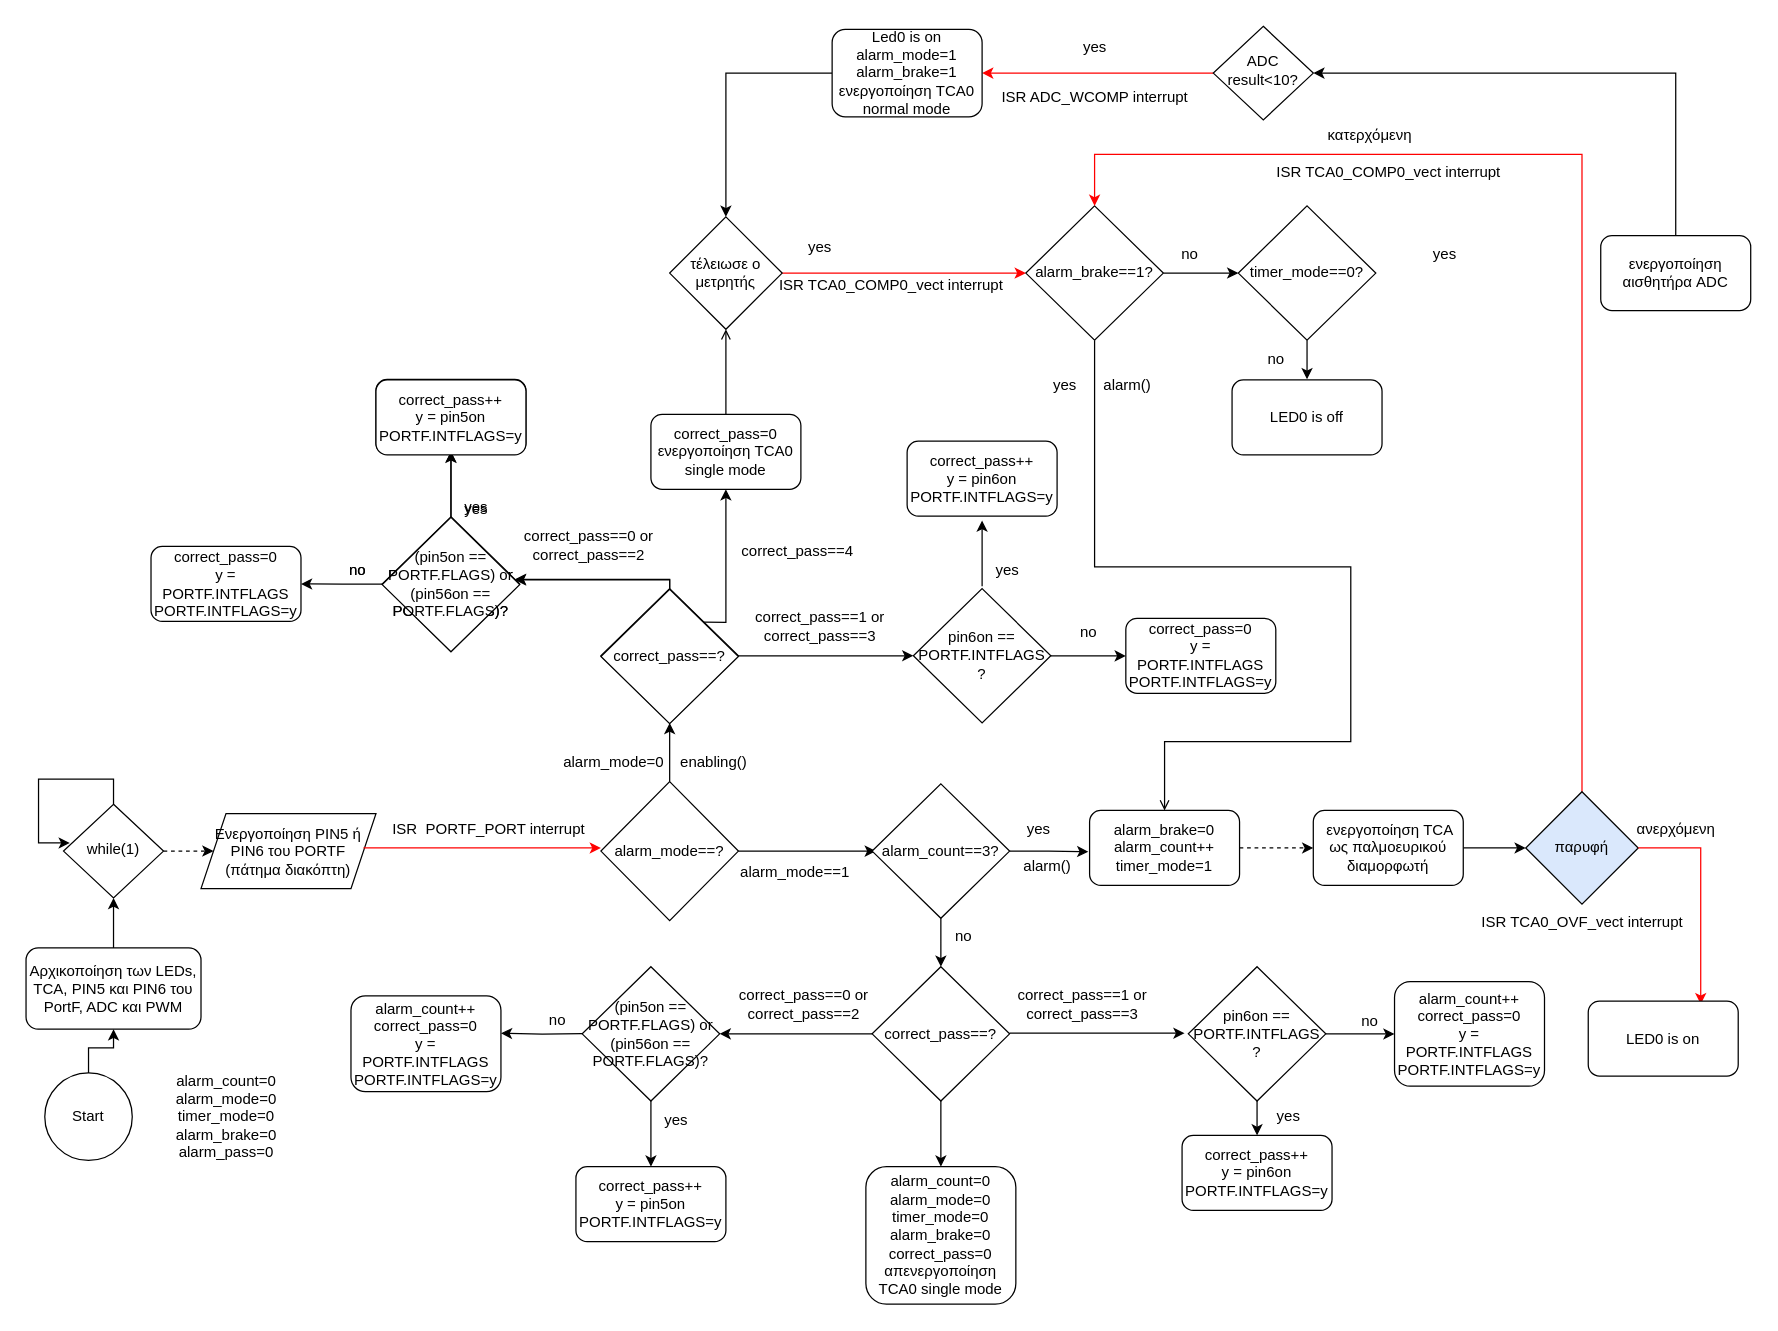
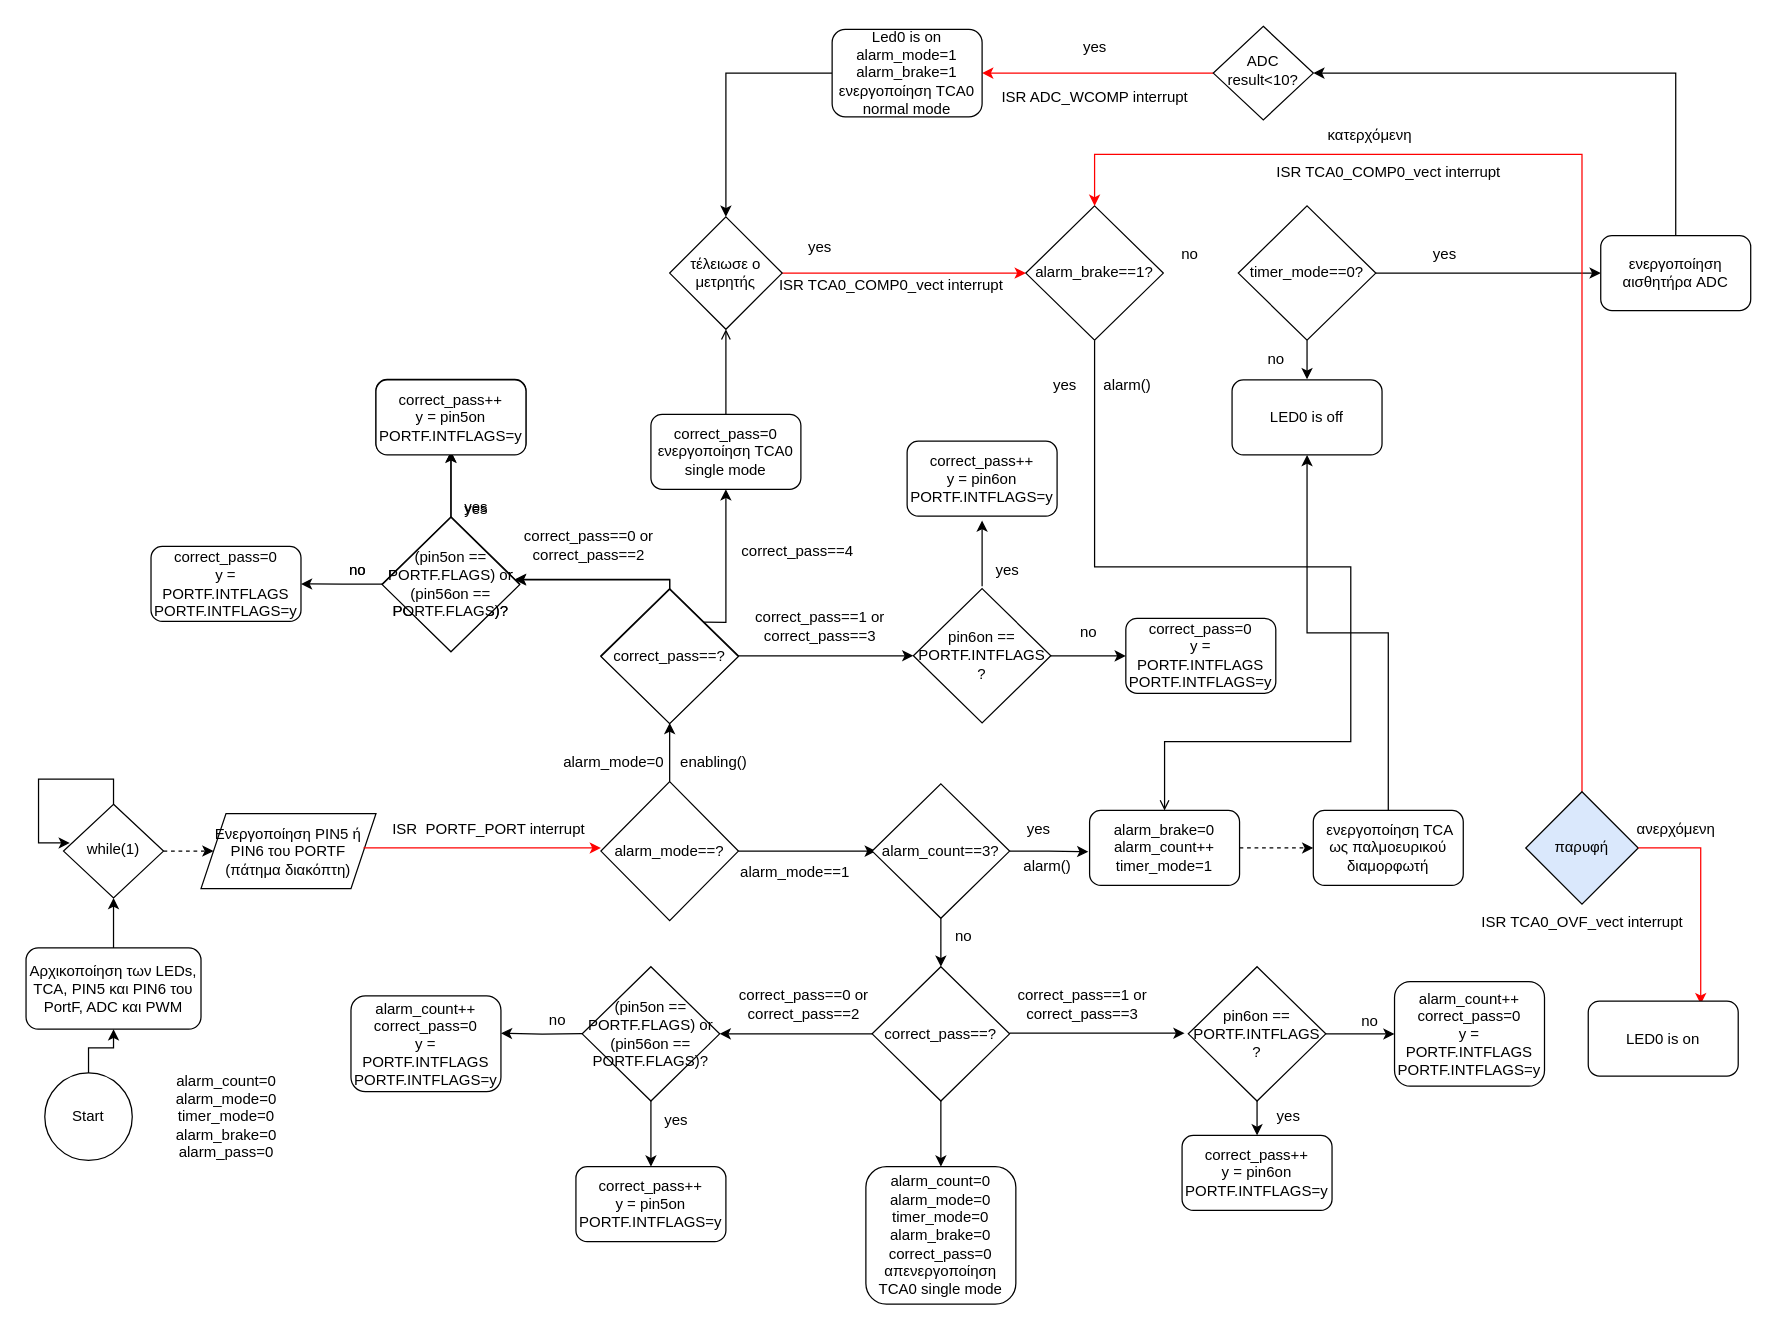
edge "alarm_brake==1?" -> "timer_mode==0?": removed
edge "timer_mode==0?" -> "ενεργοποίηση αισθητήρα ADC": added
edge "ενεργοποίηση TCA ως παλμοευρικού διαμορφωτή" -> "παρυφή": now "ενεργοποίηση TCA ως παλμοευρικού διαμορφωτή" -> "LED0 is off"
